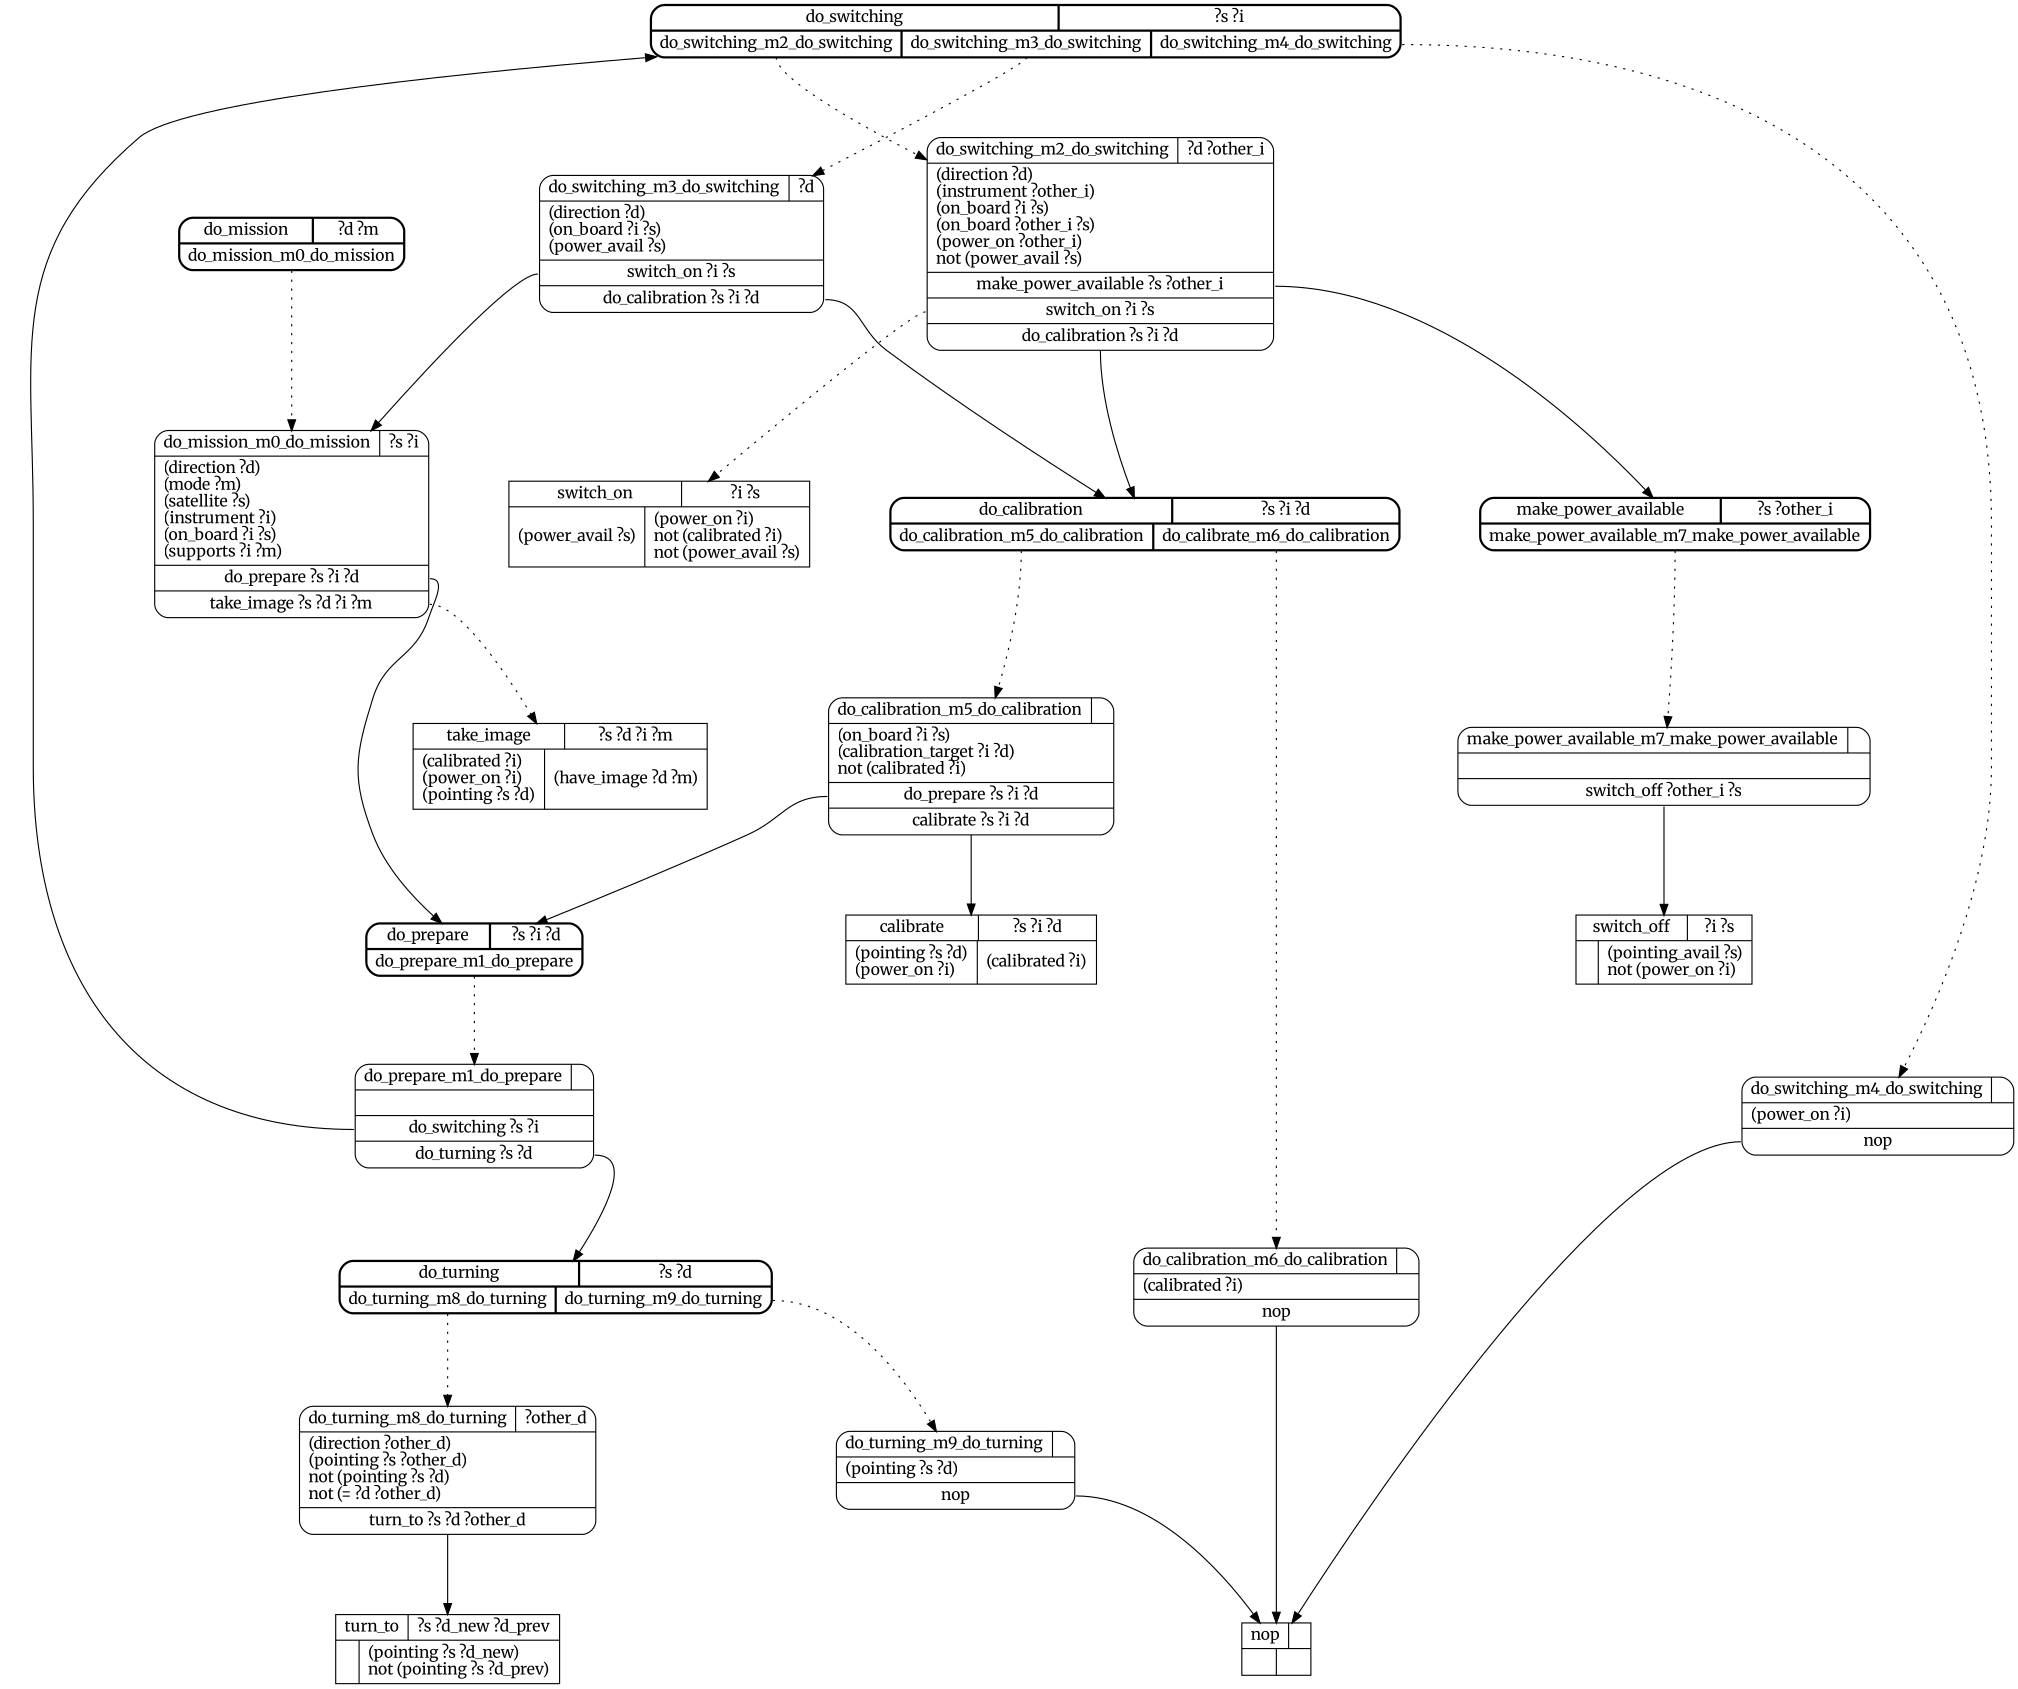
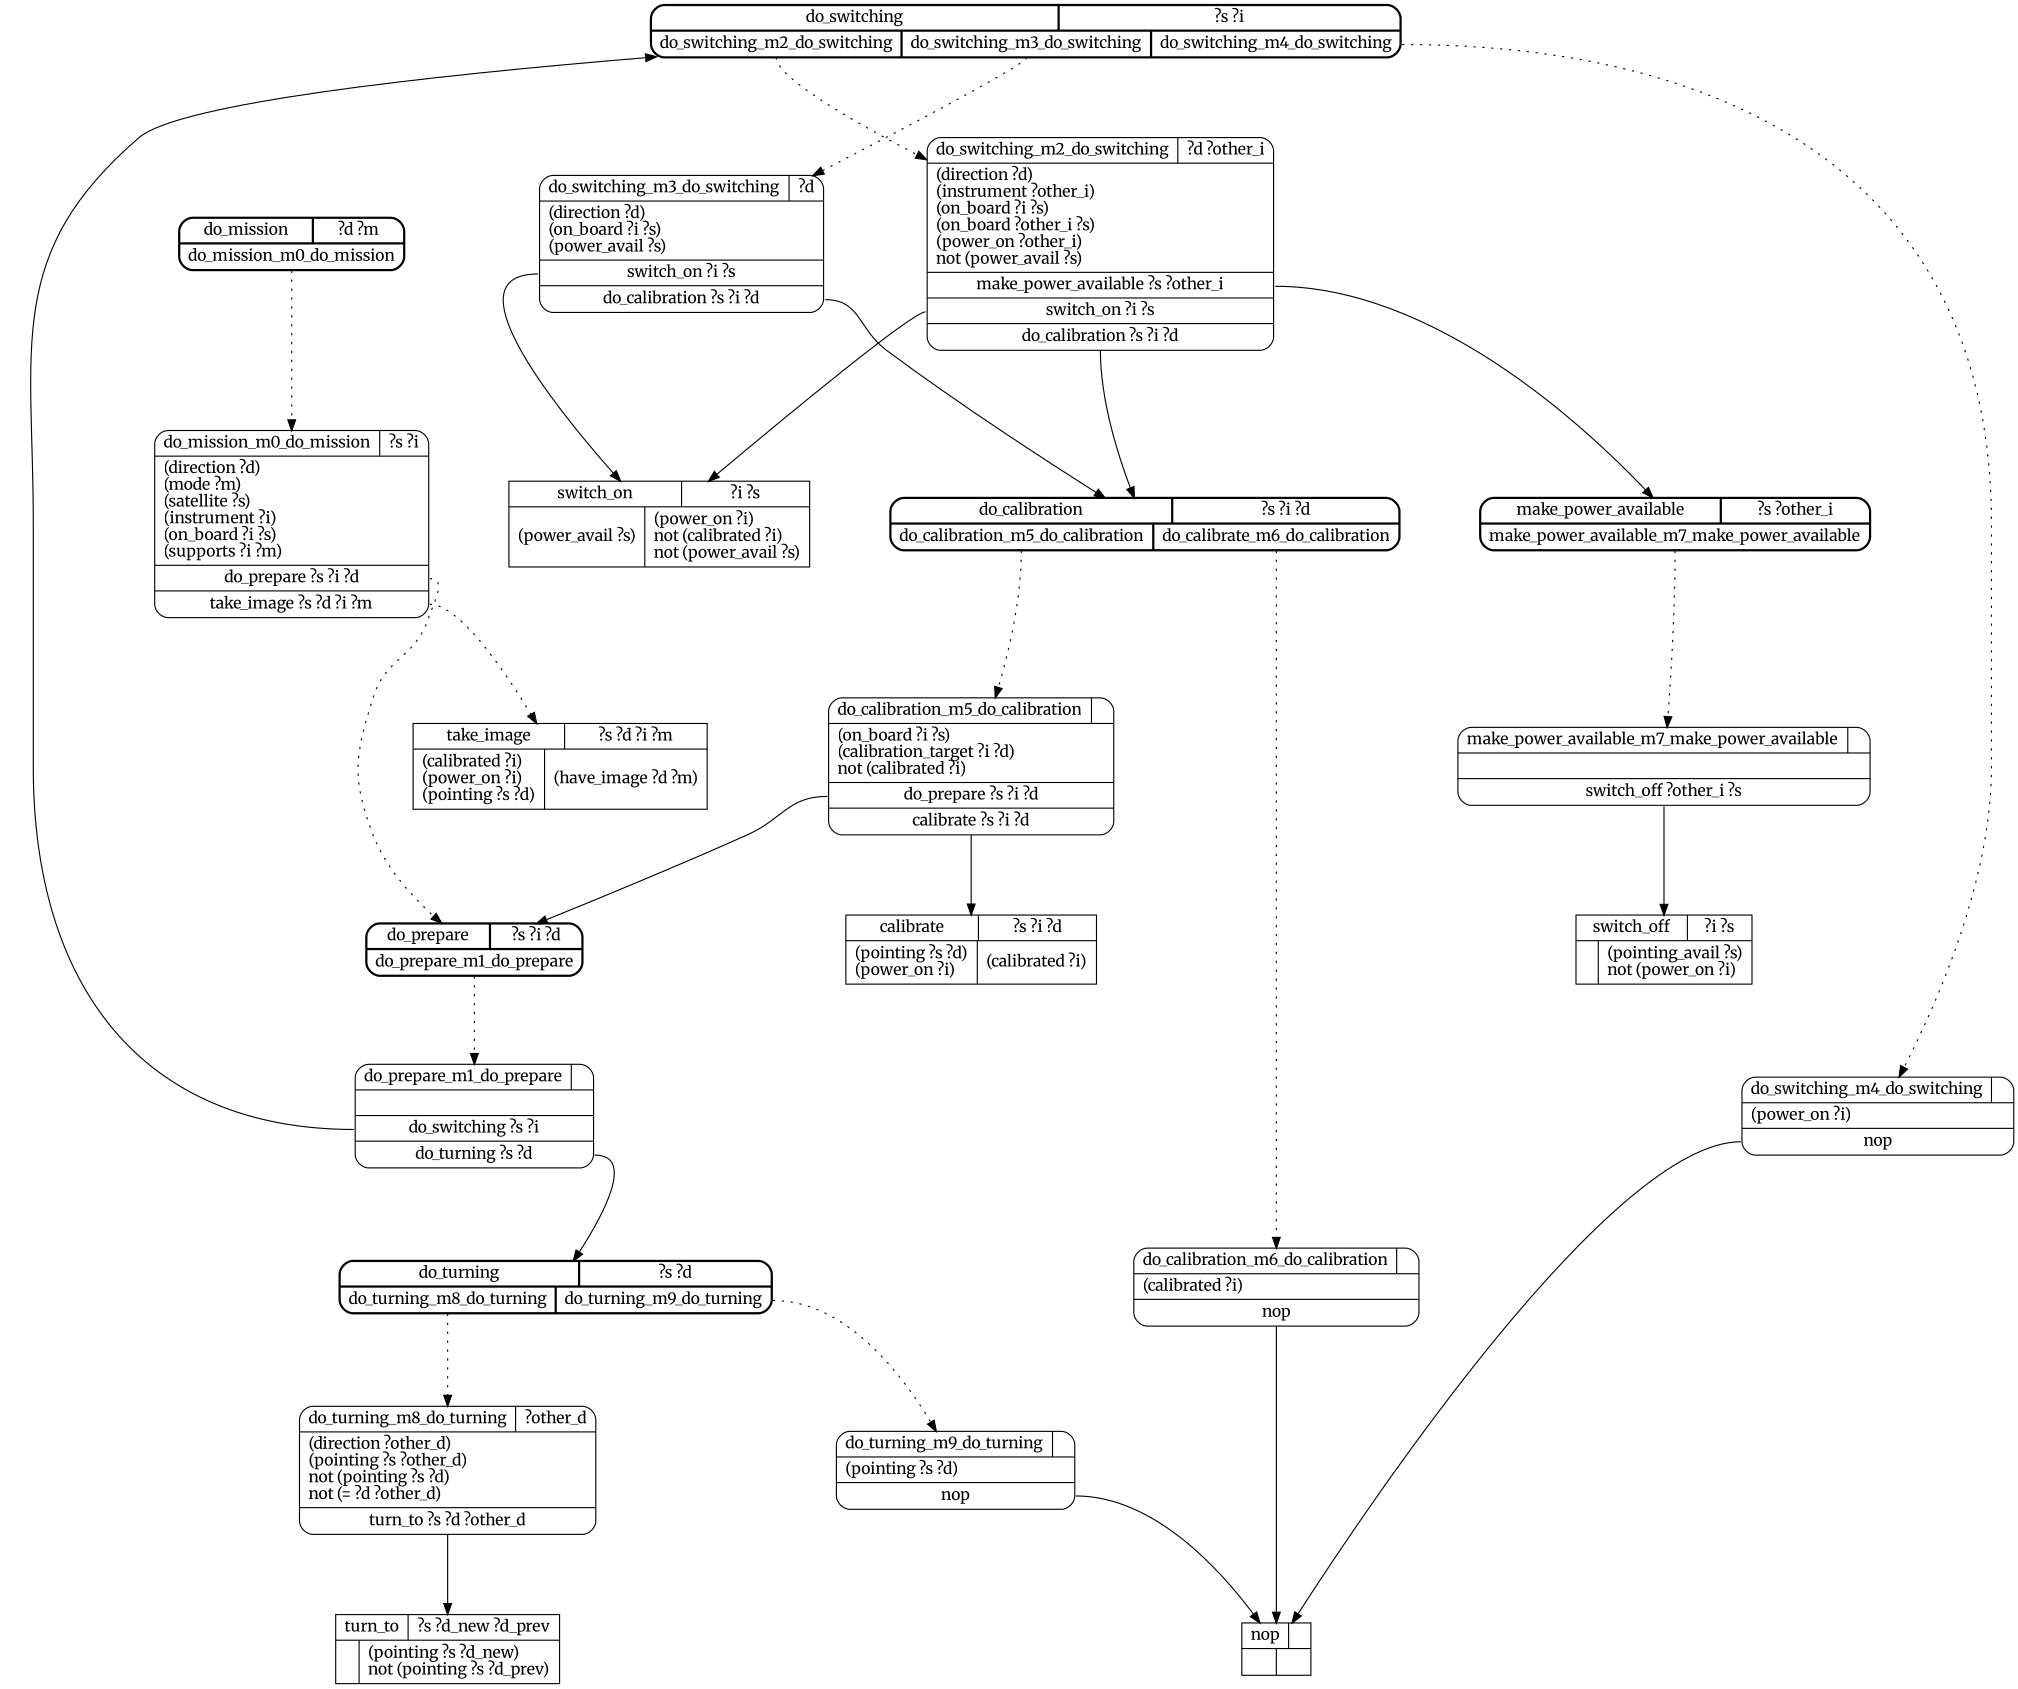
edge "do_switching_m3_do_switching" -> "do_mission_m0_do_mission": now "do_switching_m3_do_switching" -> "switch_on"
edge "do_switching_m2_do_switching" -> "switch_on": style dotted -> solid
edge "do_mission_m0_do_mission" -> "do_prepare": style solid -> dotted
